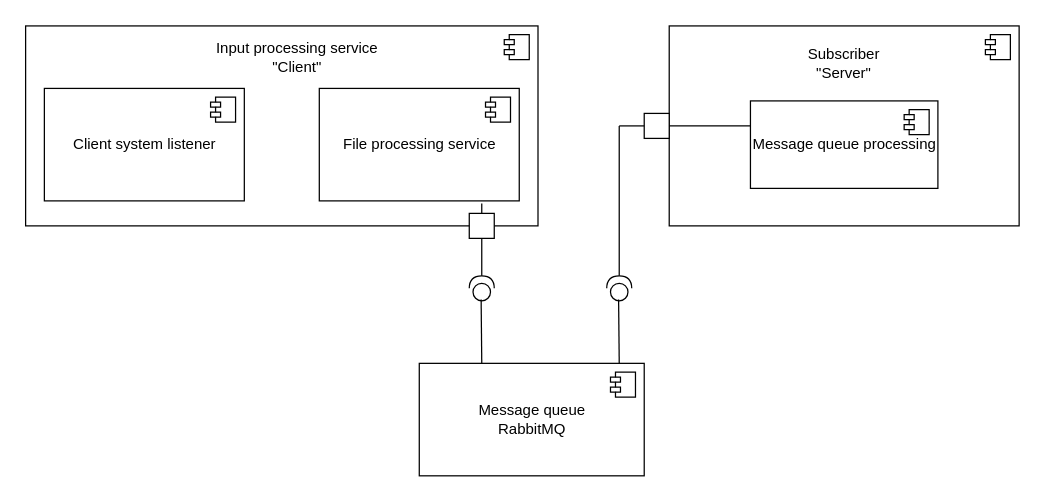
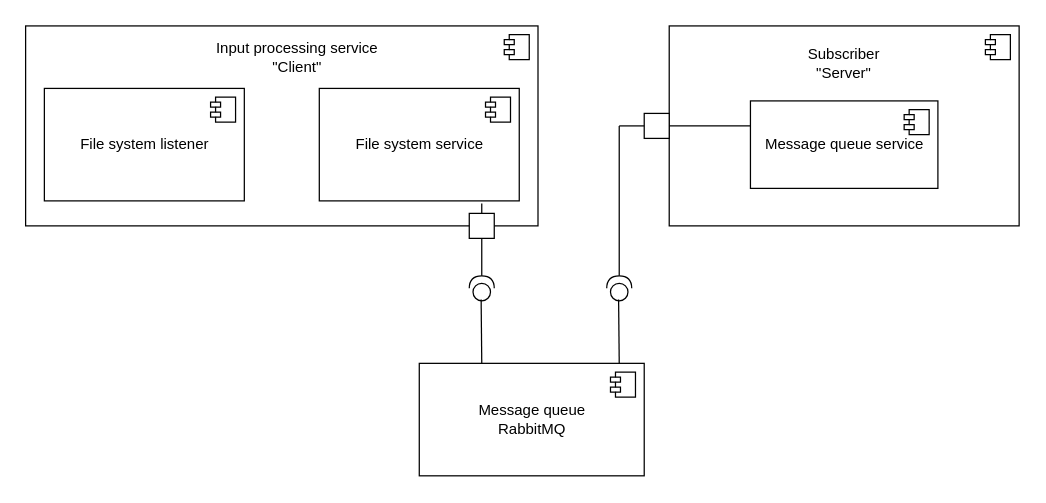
node "Client system listener": label "Client system listener" -> "File system listener"
node "File processing service": label "File processing service" -> "File system service"
node "Message queue processing": label "Message queue processing" -> "Message queue service"
